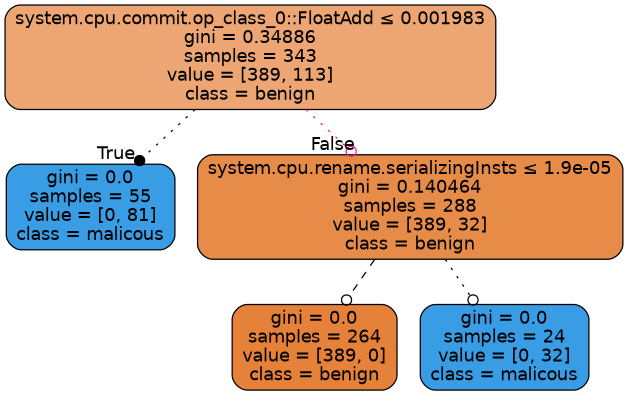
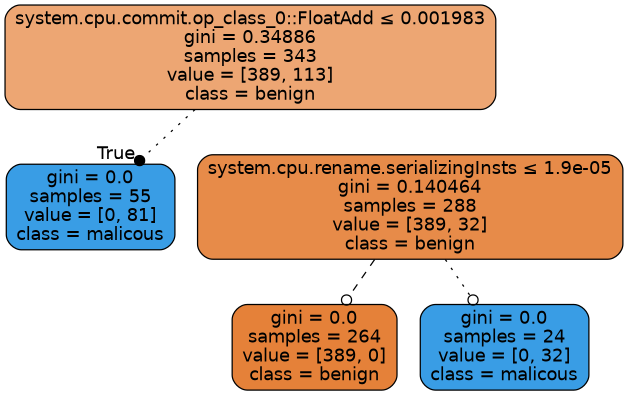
edge "system.cpu.commit.op_class_0::FloatAdd ≤ 0.001983" -> "system.cpu.rename.serializingInsts ≤ 1.9e-05": removed
